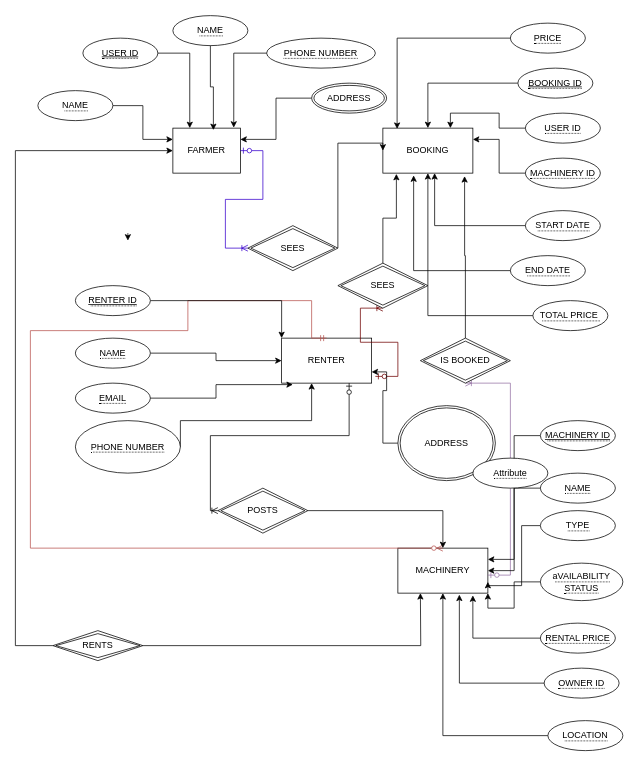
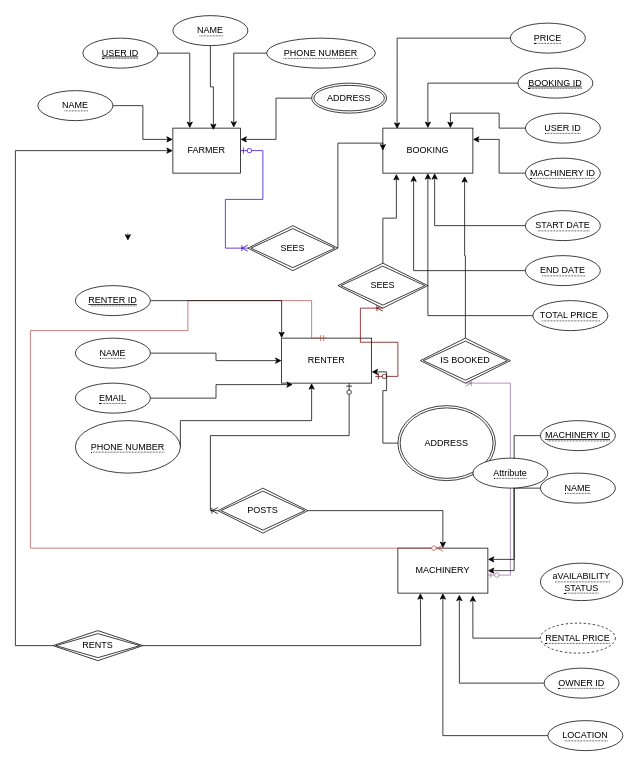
node "END DATE": moved (548, 270) -> (563, 270)
node "TYPE": removed
edge "TYPE" -> "MACHINERY": removed
edge "aVAILABILITY STATUS" -> "MACHINERY": removed
node "RENTAL PRICE": style solid -> dashed
